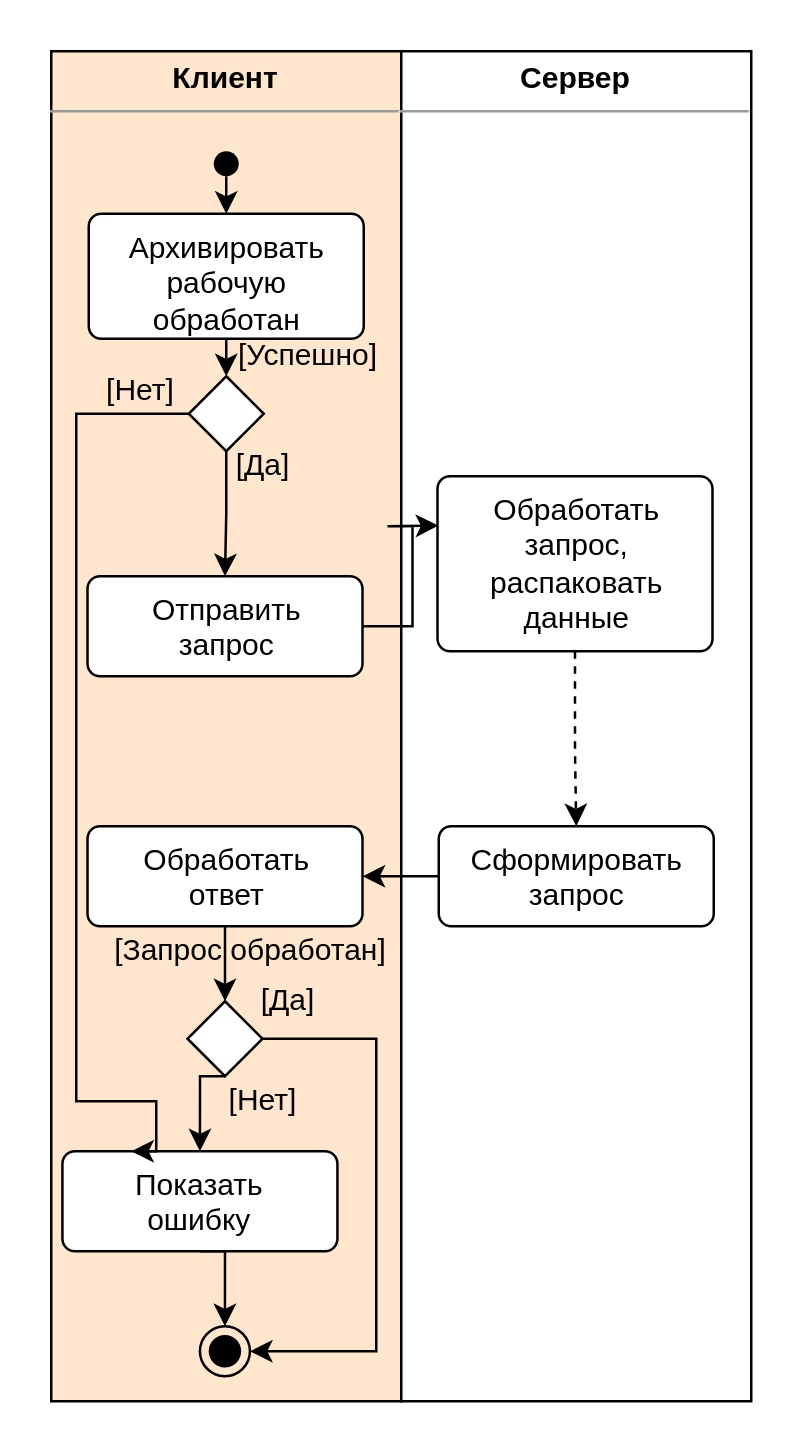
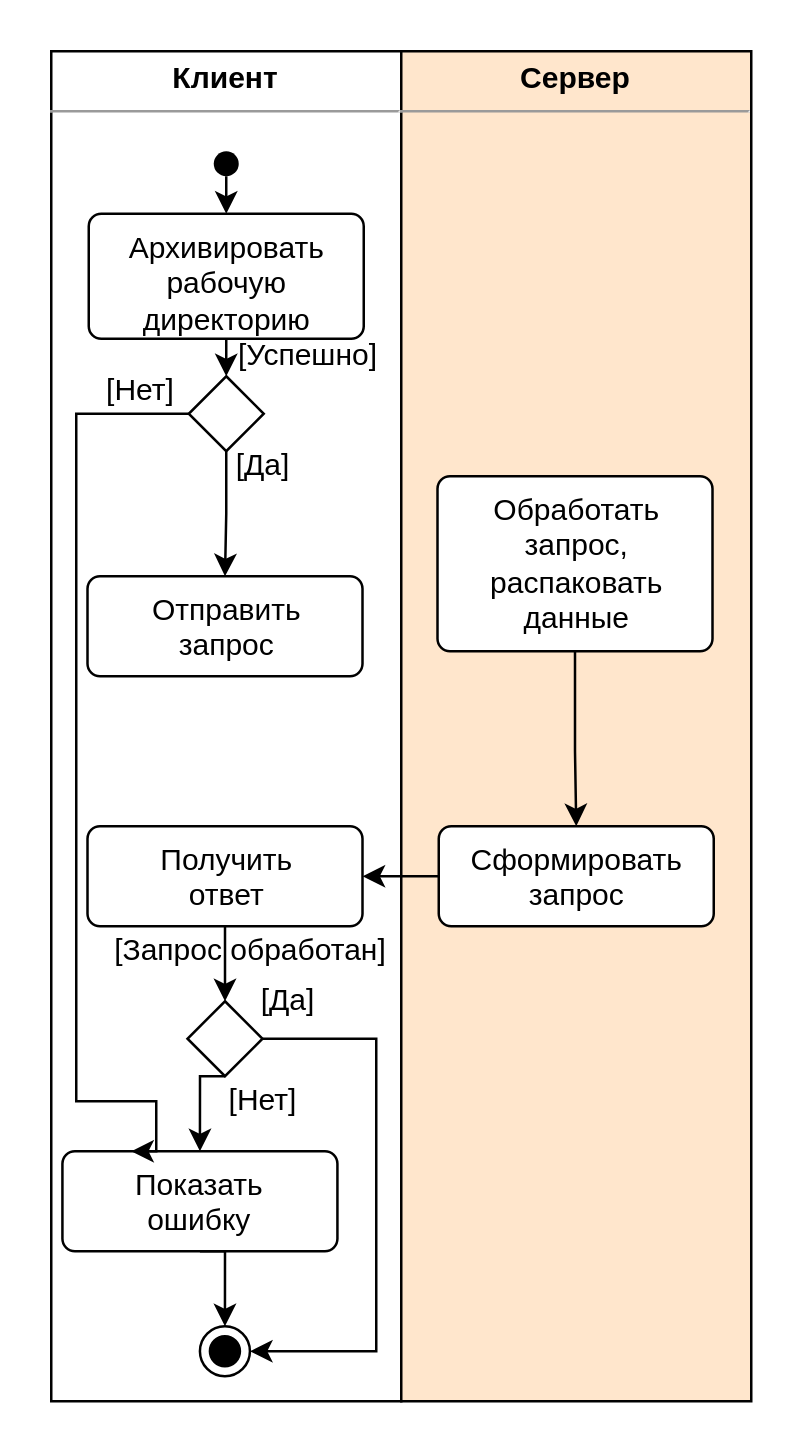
node "Архивировать рабочую обработан": label "Архивировать рабочую обработан" -> "Архивировать рабочую директорию"
edge "Отправить запрос" -> "Обработать запрос, распаковать данные": removed
node "Клиент": fillcolor #ffe6cc -> #ffffff
node "Сервер": fillcolor #ffffff -> #ffe6cc
edge "Обработать запрос, распаковать данные" -> "Сформировать запрос": style dashed -> solid
node "Обработать ответ": label "Обработать ответ" -> "Получить ответ"
